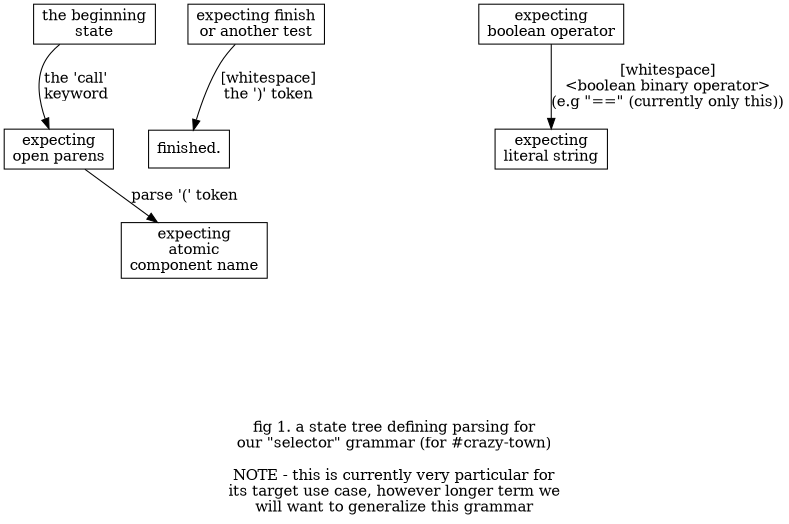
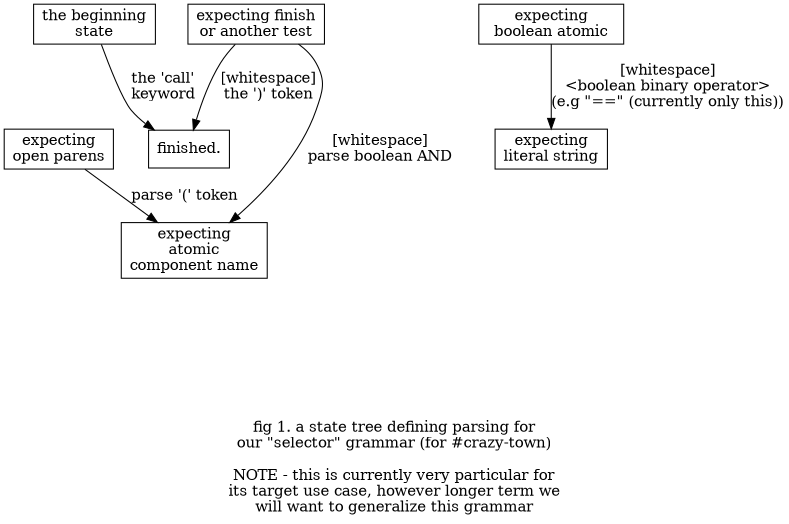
node "expecting boolean operator": label "expecting boolean operator" -> "expecting boolean atomic"
edge "the beginning state" -> "expecting open parens": now "the beginning state" -> "finished."
edge "expecting finish or another test" -> "expecting atomic component name": added, label "[whitespace] parse boolean AND"
